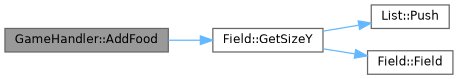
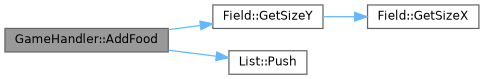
edge "Field::GetSizeY" -> "List::Push": now "GameHandler::AddFood" -> "List::Push"
node "Field::Field": label "Field::Field" -> "Field::GetSizeX"
